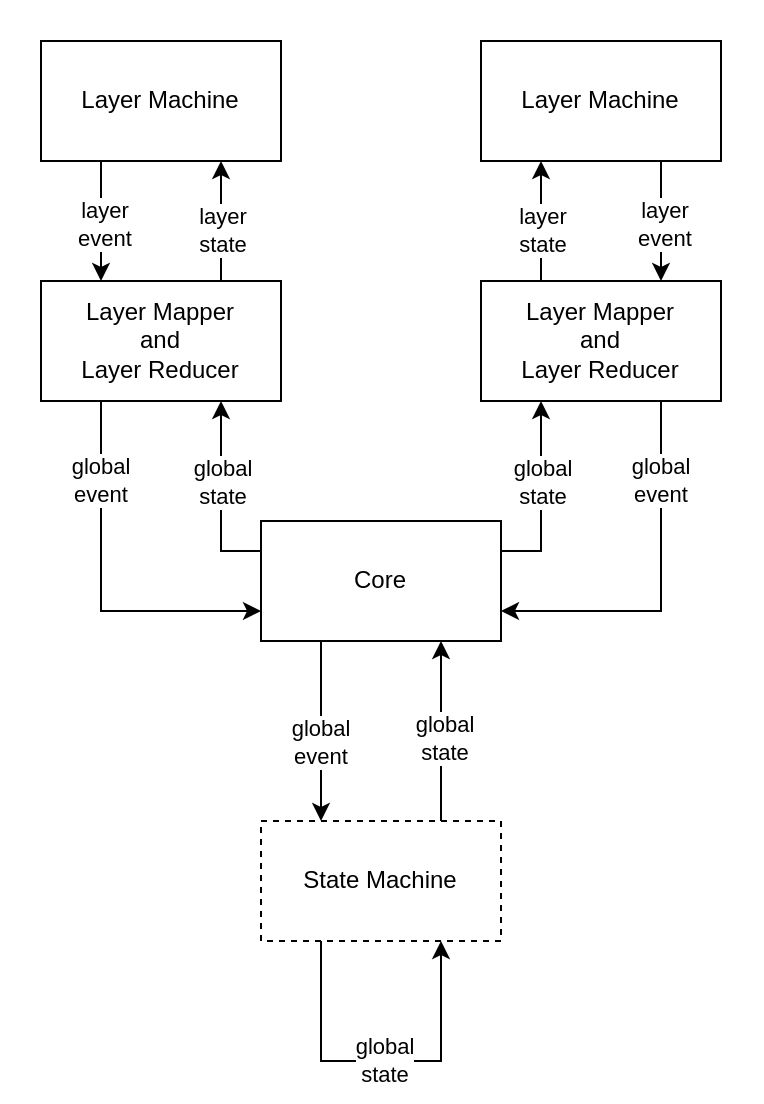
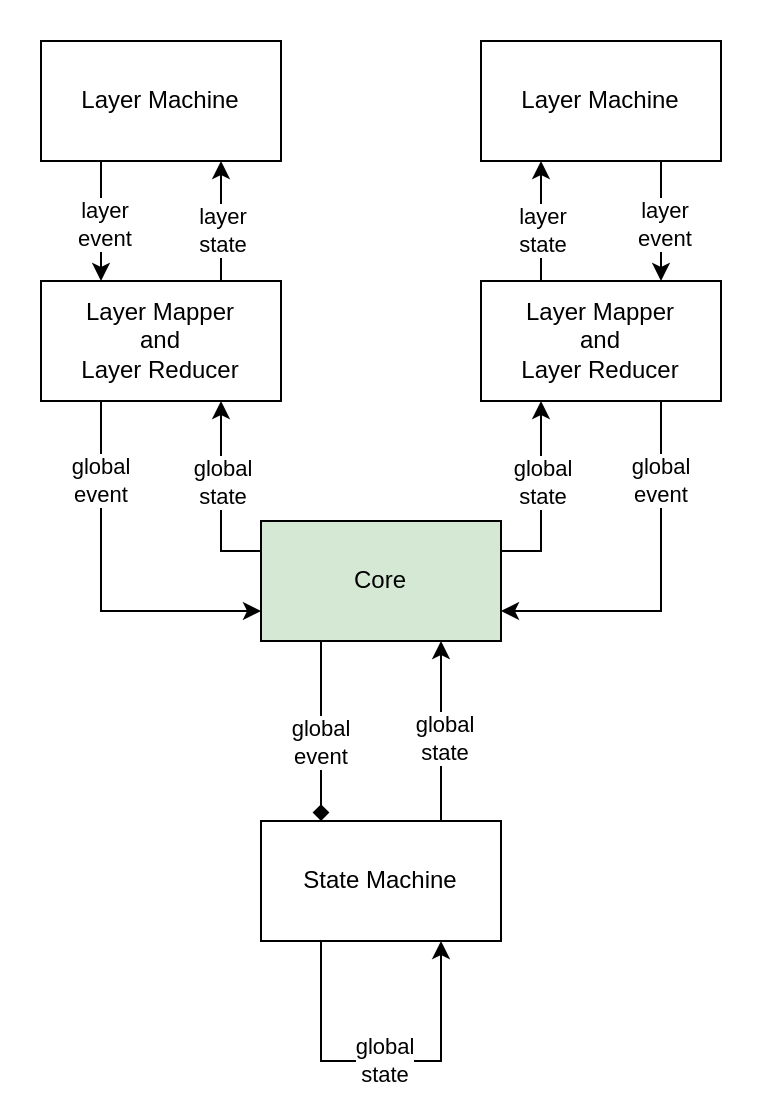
node "Core": fillcolor #ffffff -> #d5e8d4
edge "Core" -> "State Machine": arrowhead classic -> diamond
node "State Machine": style dashed -> solid
